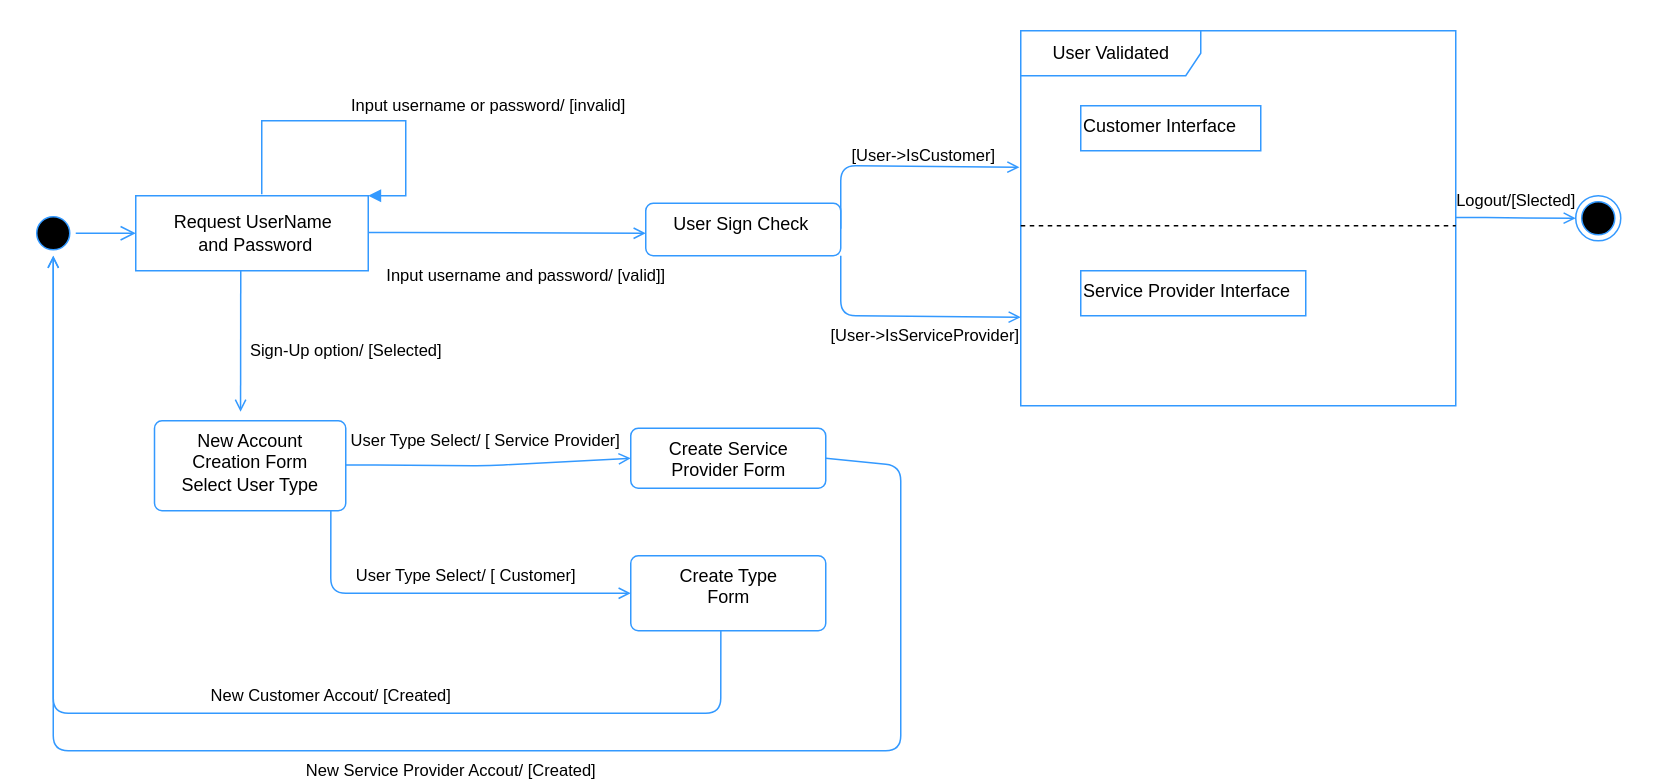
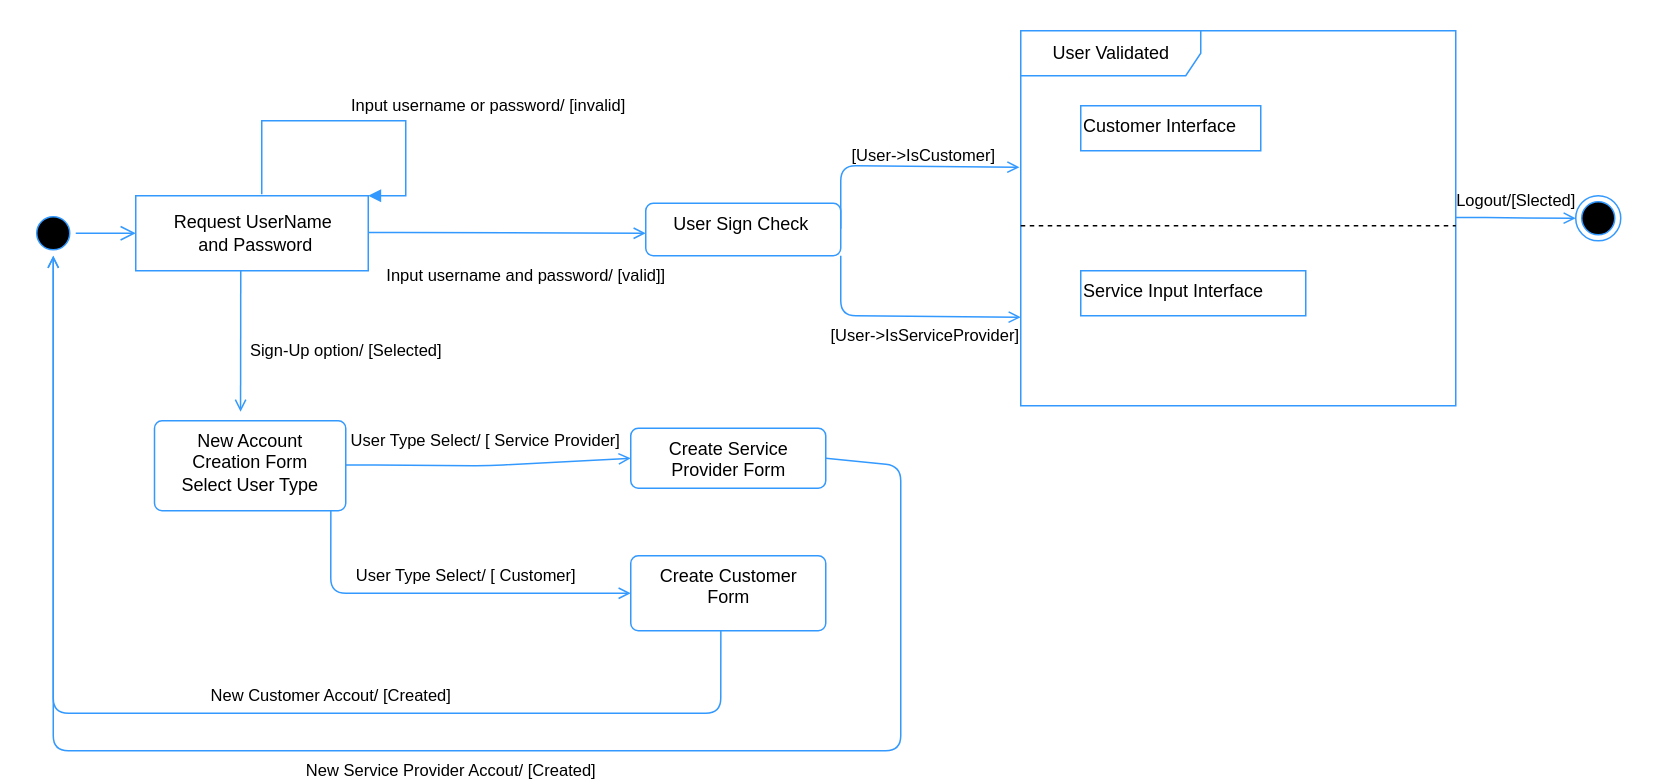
node "Service Provider Interface": label "Service Provider Interface" -> "Service Input Interface"
node "Create Type Form": label "Create Type Form" -> "Create Customer Form"
